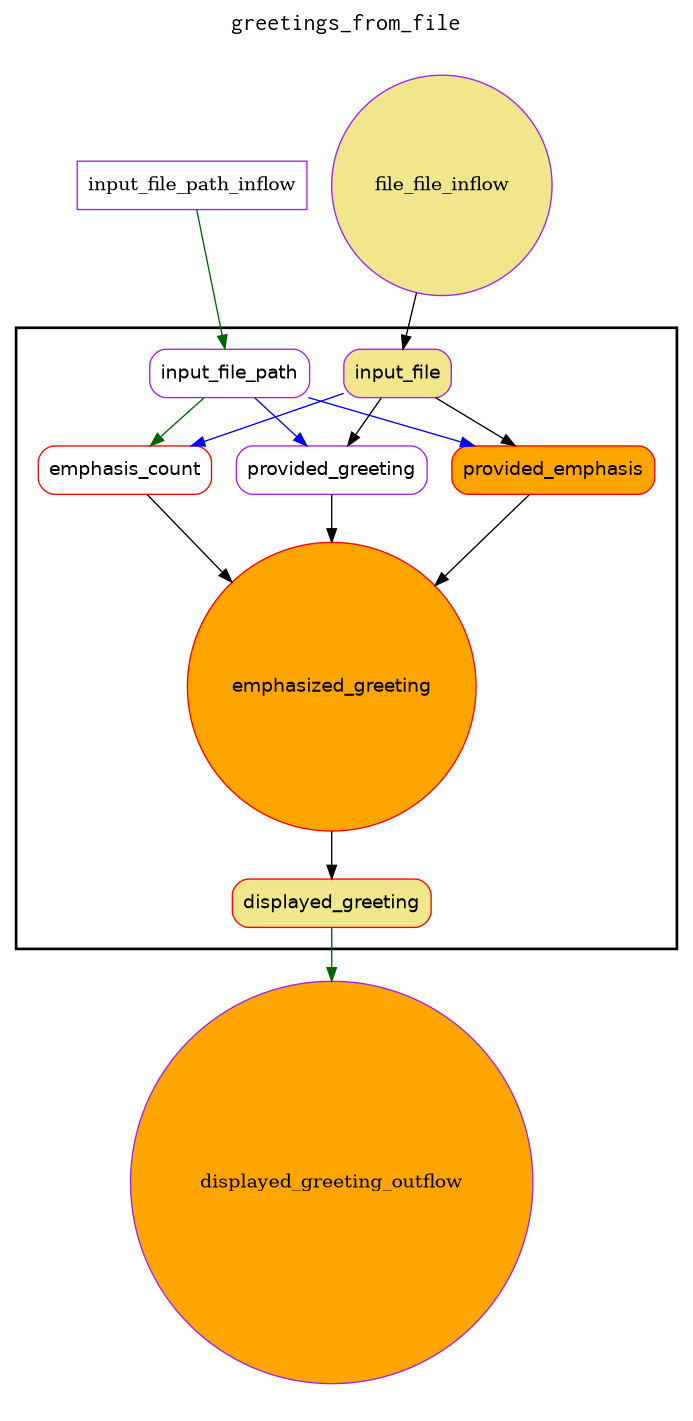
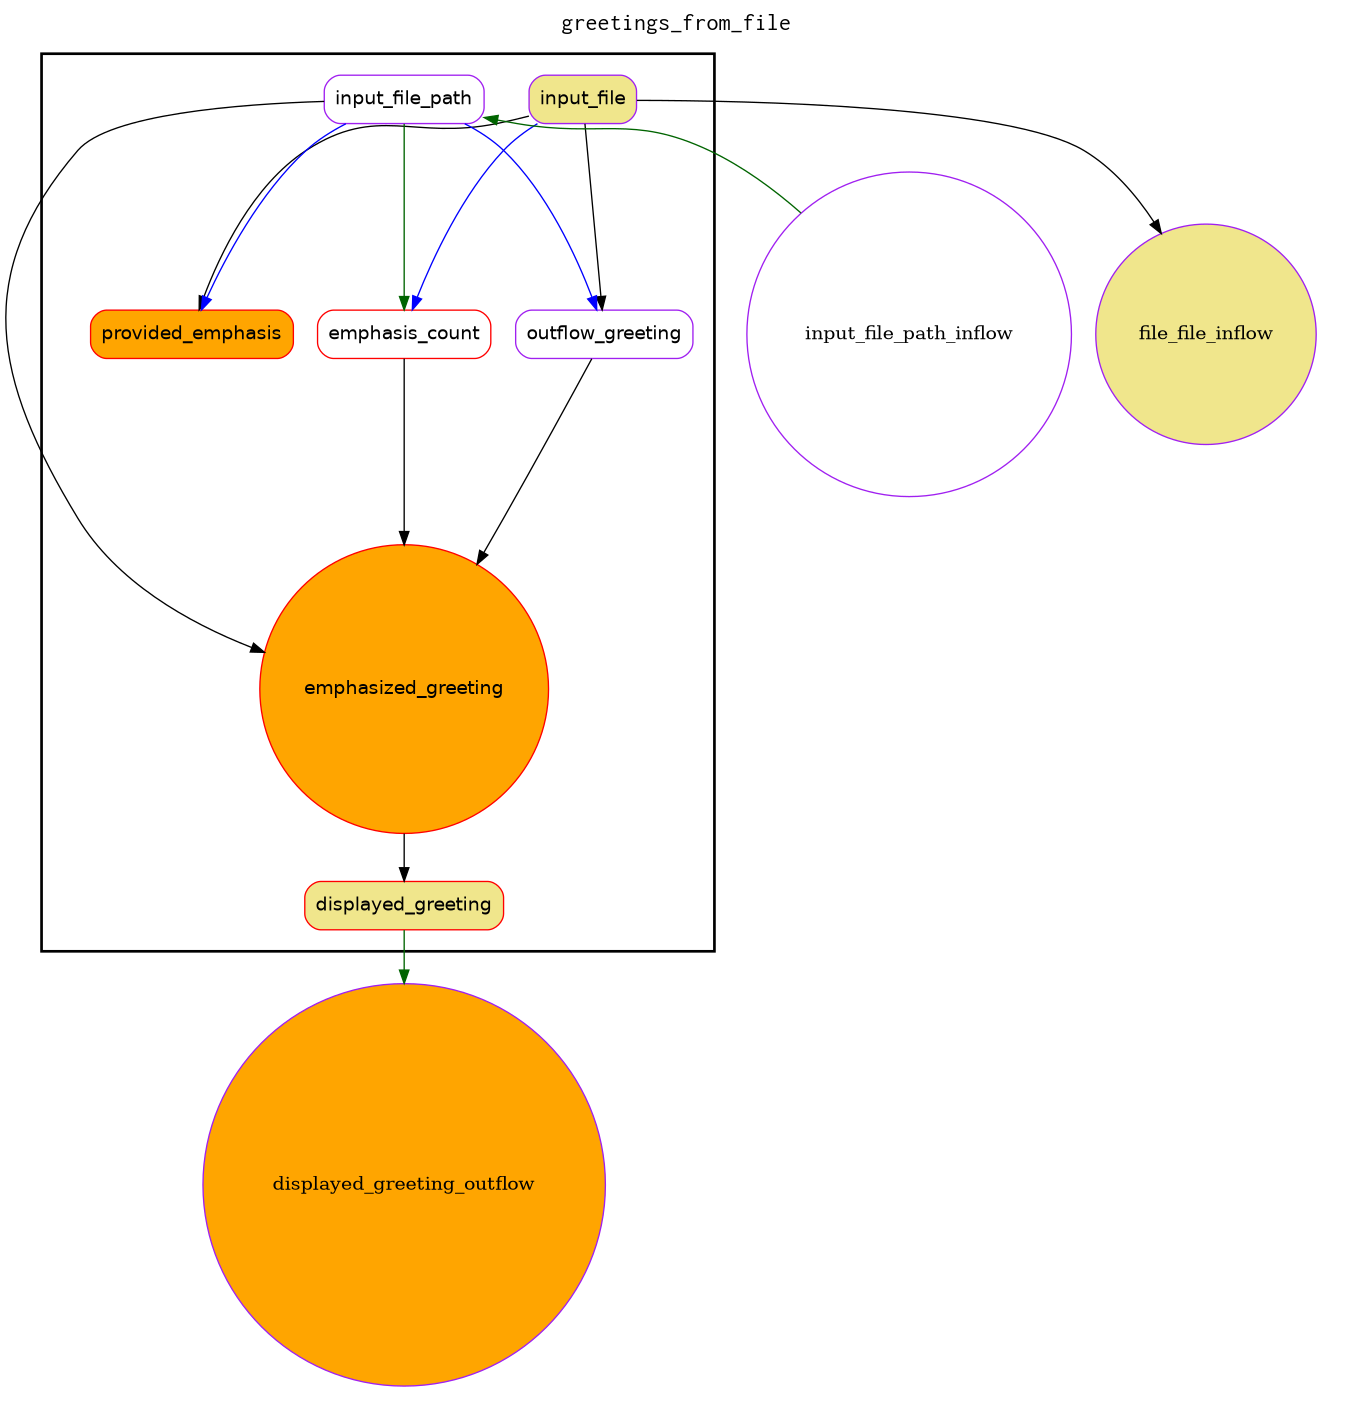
node "input_file_path_inflow": shape box -> circle
edge "file_file_inflow" -> "input_file": reversed
node "provided_greeting": label "provided_greeting" -> "outflow_greeting"
edge "provided_emphasis" -> "emphasized_greeting": now "input_file_path" -> "emphasized_greeting"
